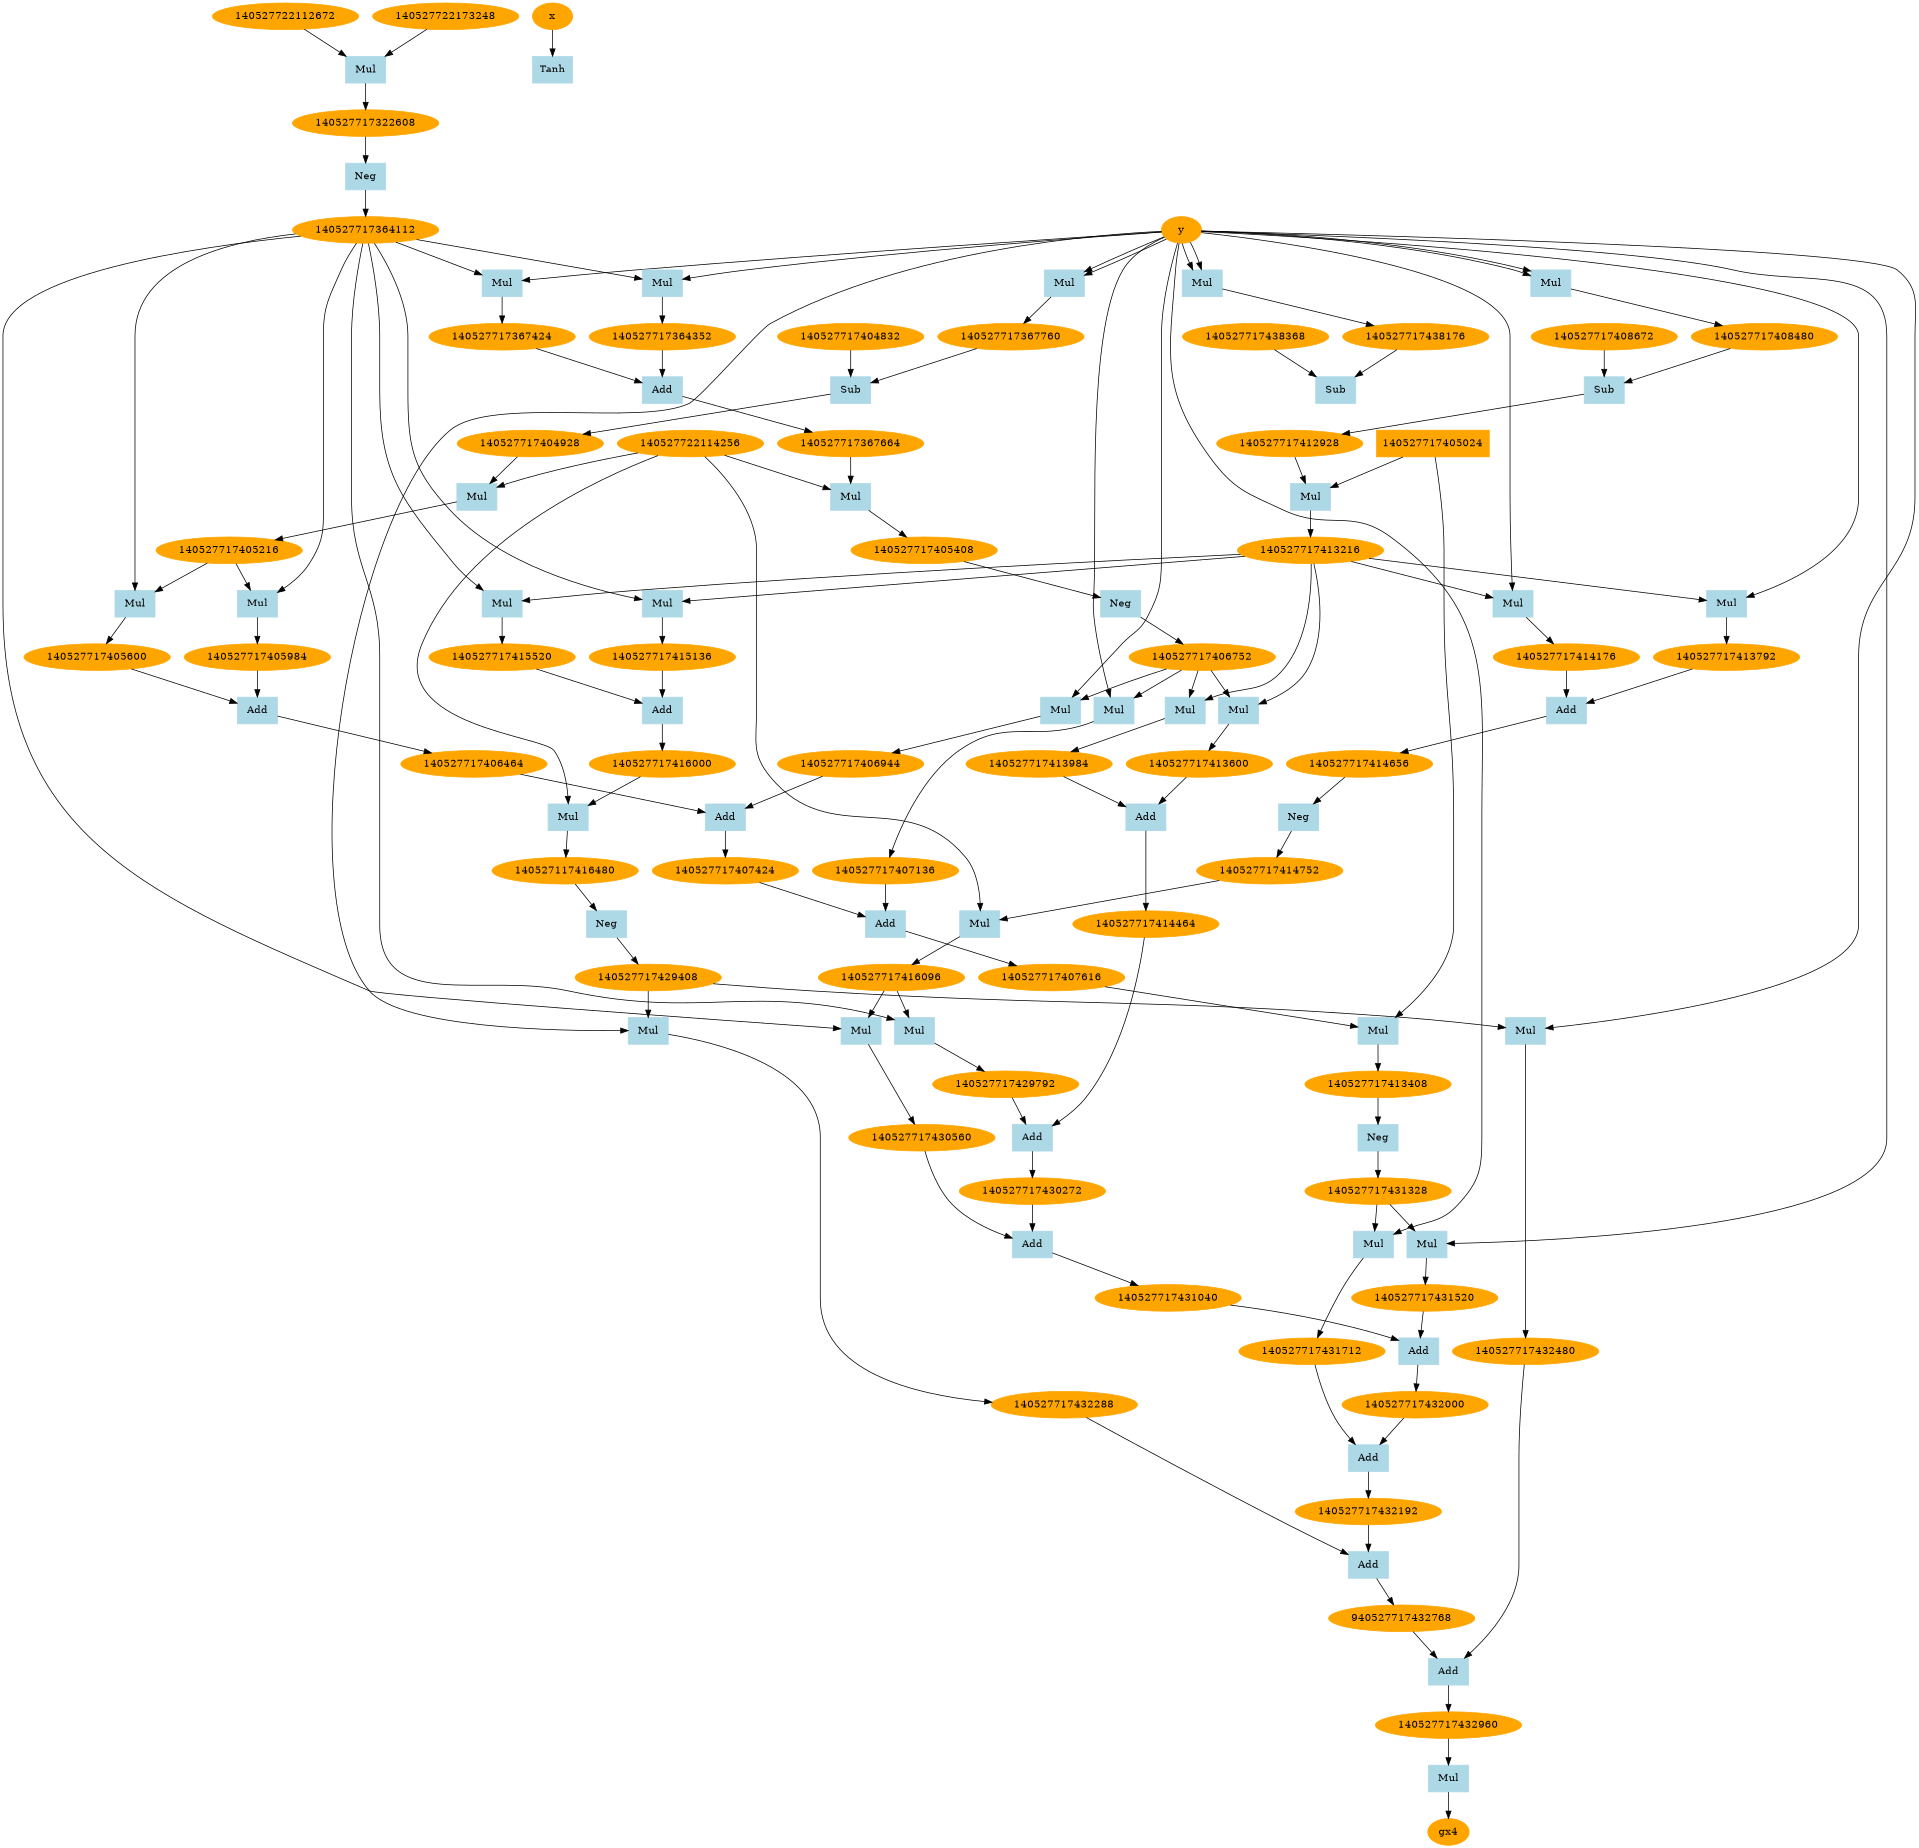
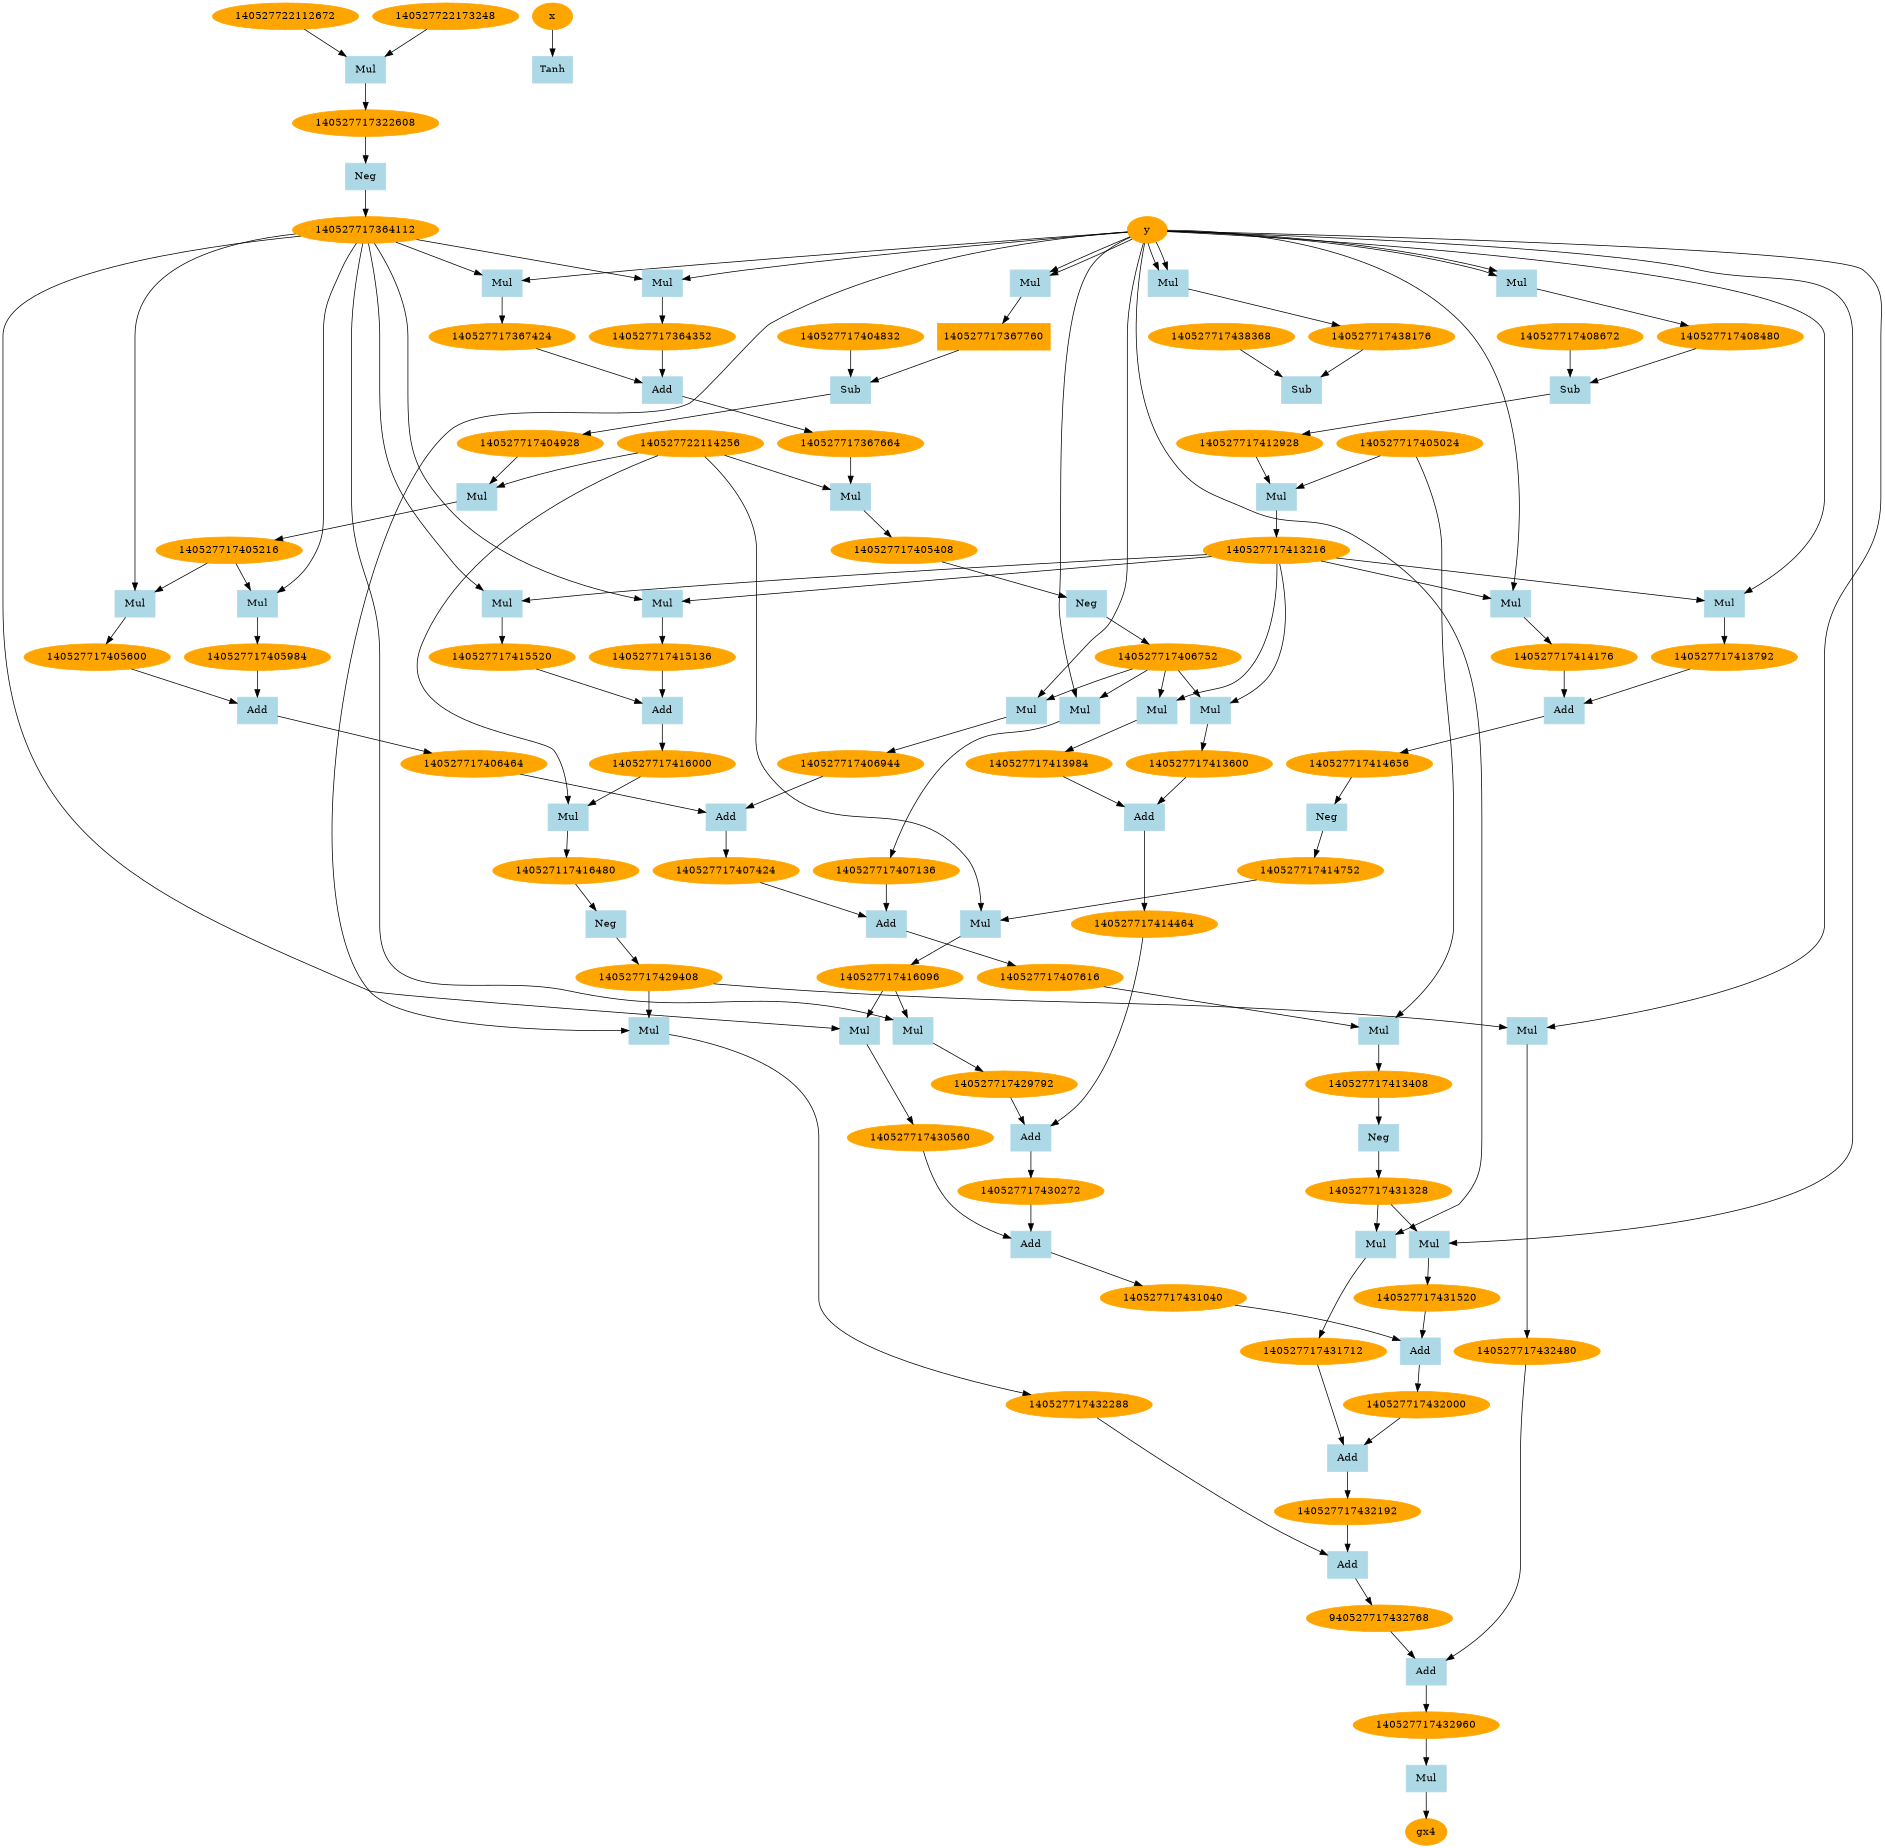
node "140527717367760": shape ellipse -> box
node "140527717405024": shape box -> ellipse
